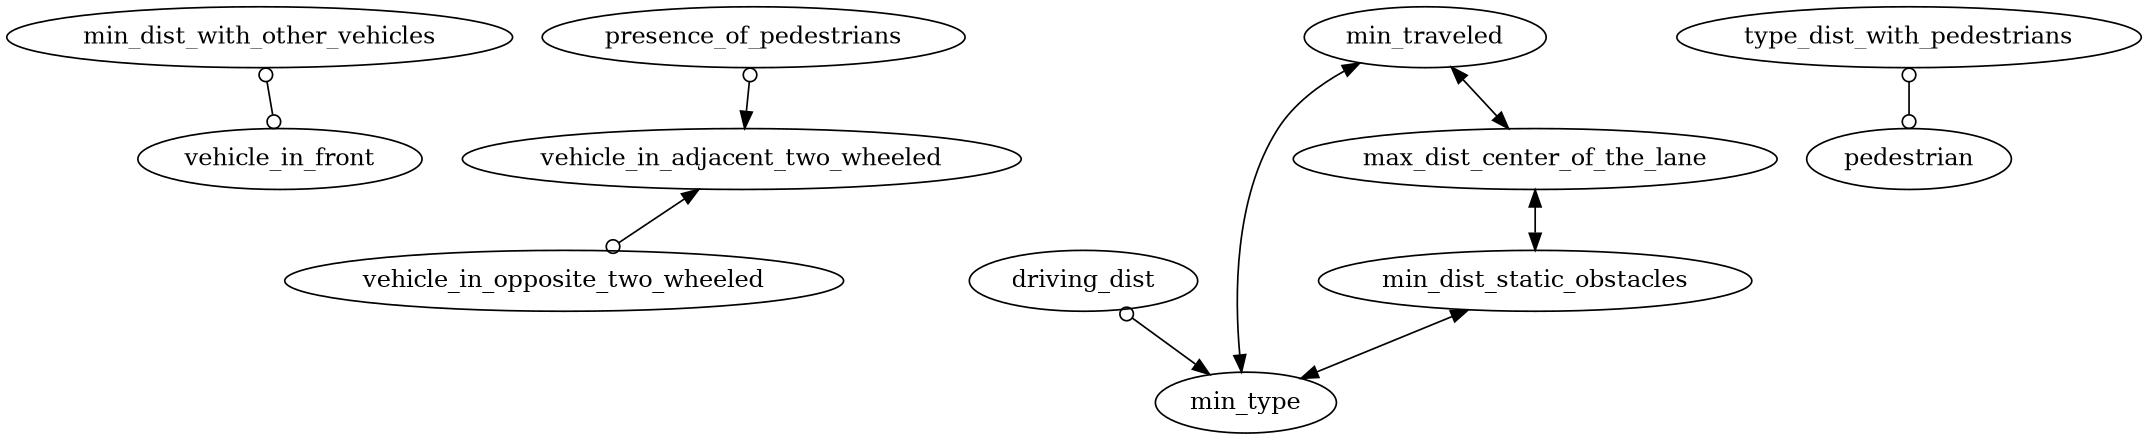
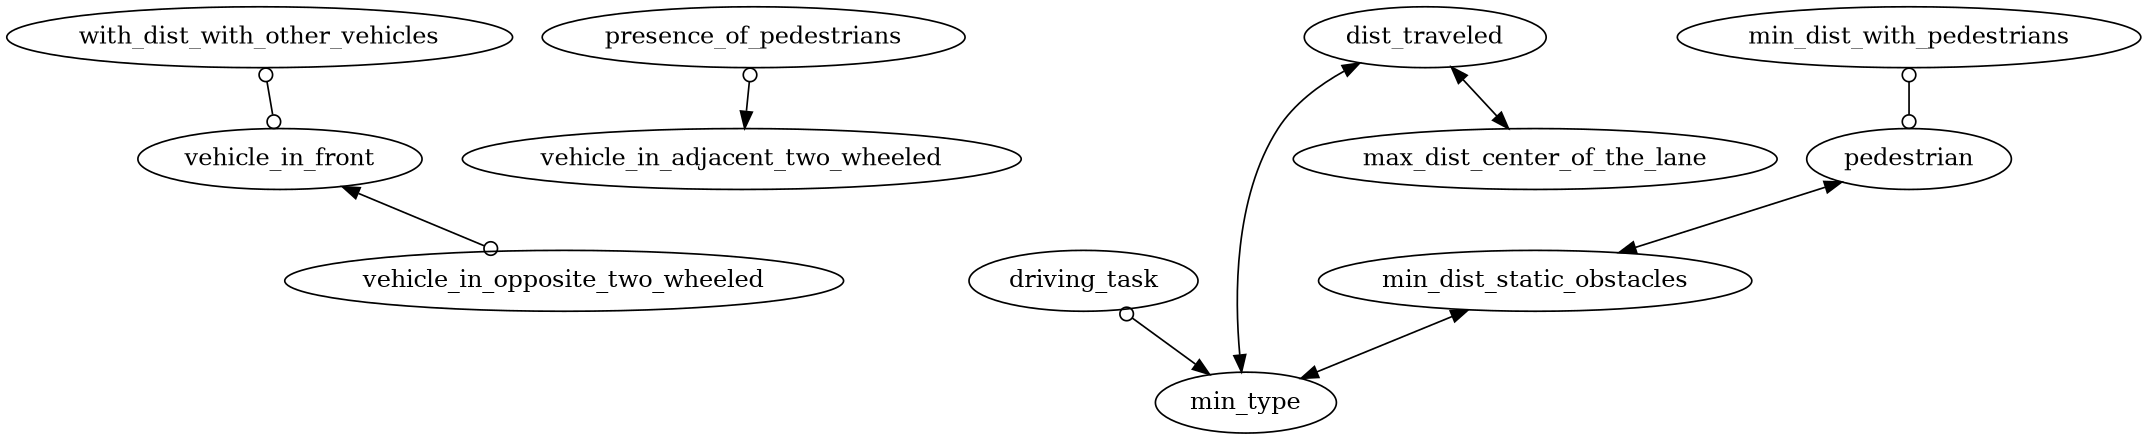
node "min_dist_with_other_vehicles": label "min_dist_with_other_vehicles" -> "with_dist_with_other_vehicles"
node "min_traveled": label "min_traveled" -> "dist_traveled"
node "type_dist_with_pedestrians": label "type_dist_with_pedestrians" -> "min_dist_with_pedestrians"
edge "max_dist_center_of_the_lane" -- "min_dist_static_obstacles": now "pedestrian" -- "min_dist_static_obstacles"
edge "vehicle_in_adjacent_two_wheeled" -- "vehicle_in_opposite_two_wheeled": now "vehicle_in_front" -- "vehicle_in_opposite_two_wheeled"
node "driving_dist": label "driving_dist" -> "driving_task"
